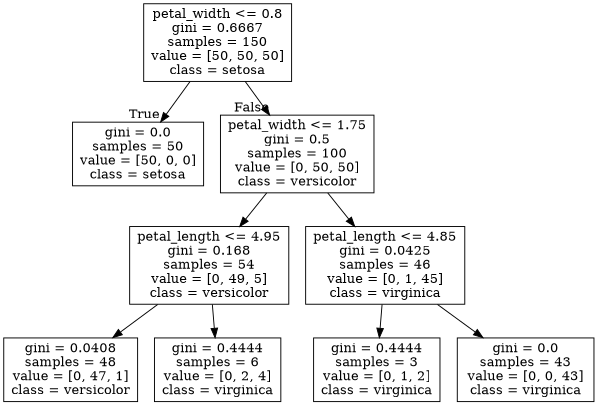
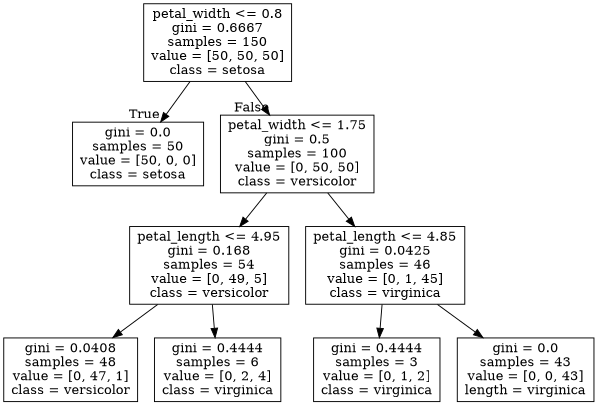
node "gini = 0.0 samples = 43 value = [0, 0, 43] class = virginica": label "gini = 0.0 samples = 43 value = [0, 0, 43] class = virginica" -> "gini = 0.0 samples = 43 value = [0, 0, 43] length = virginica"
